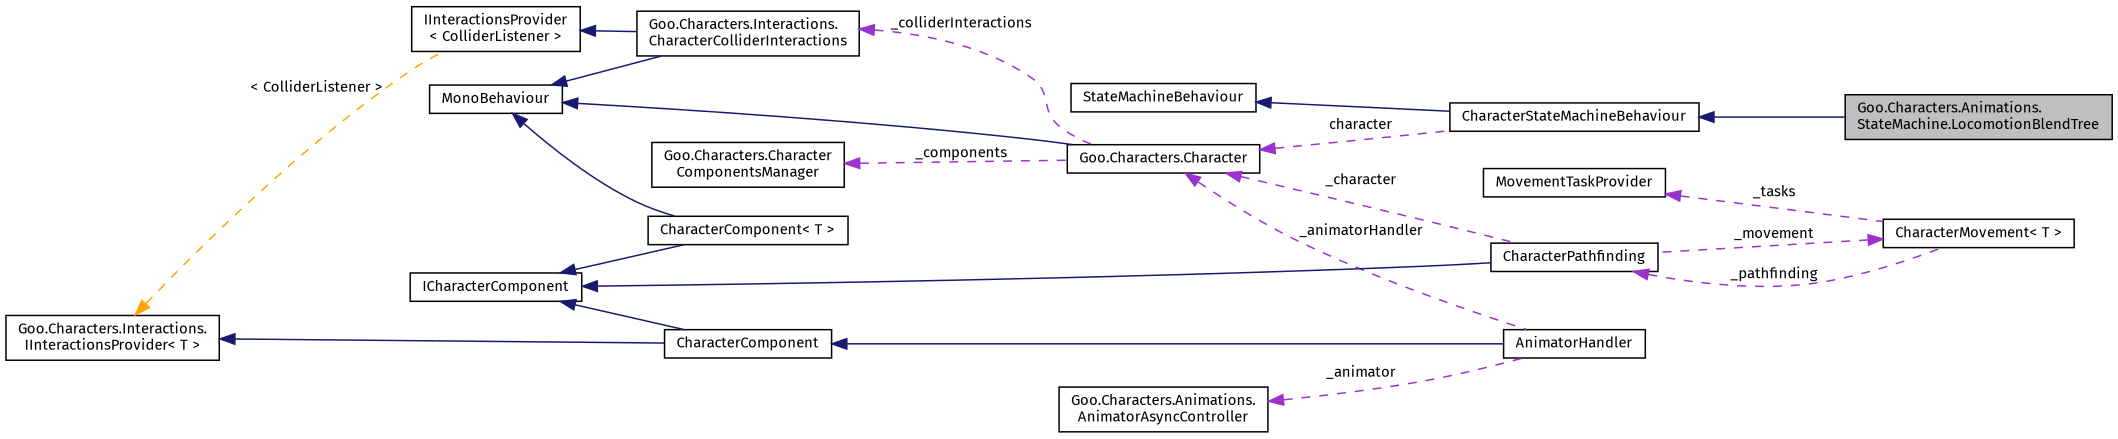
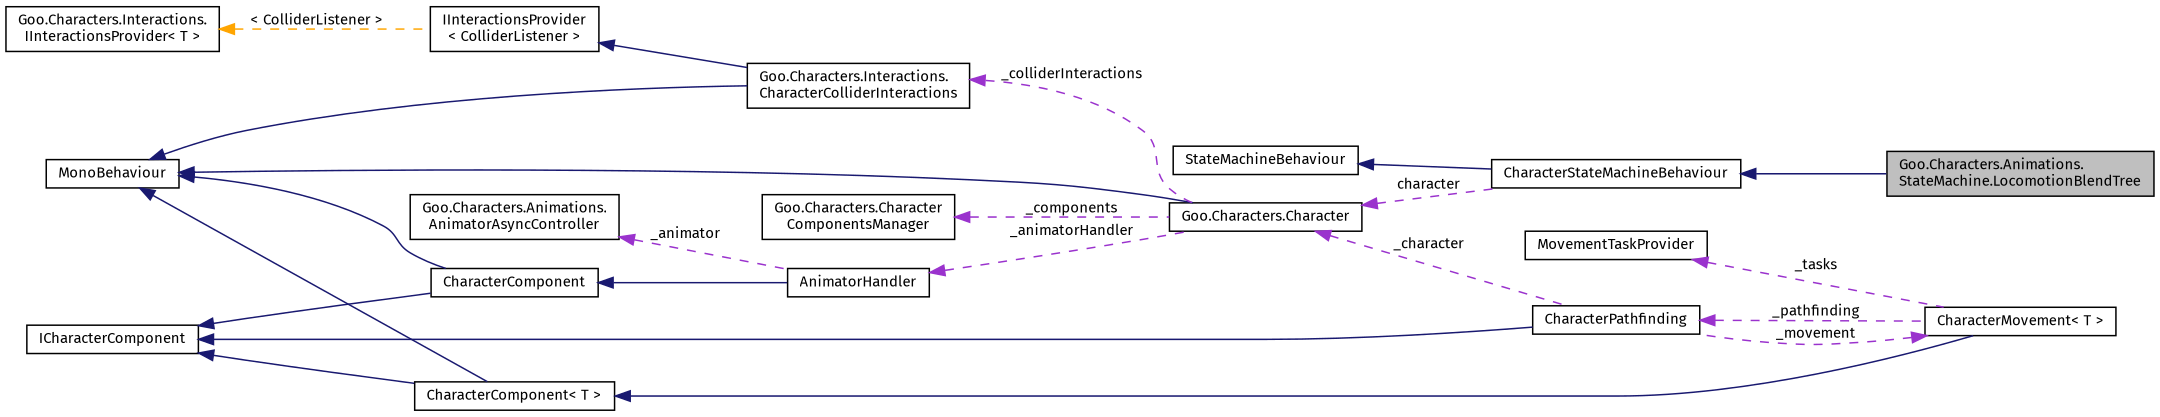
edge "AnimatorHandler" -> "Goo.Characters.Character": reversed
edge "CharacterComponent" -> "Goo.Characters.Interactions. IInteractionsProvider< T >": now "CharacterComponent" -> "MonoBehaviour"
edge "CharacterMovement< T >" -> "CharacterComponent< T >": added
